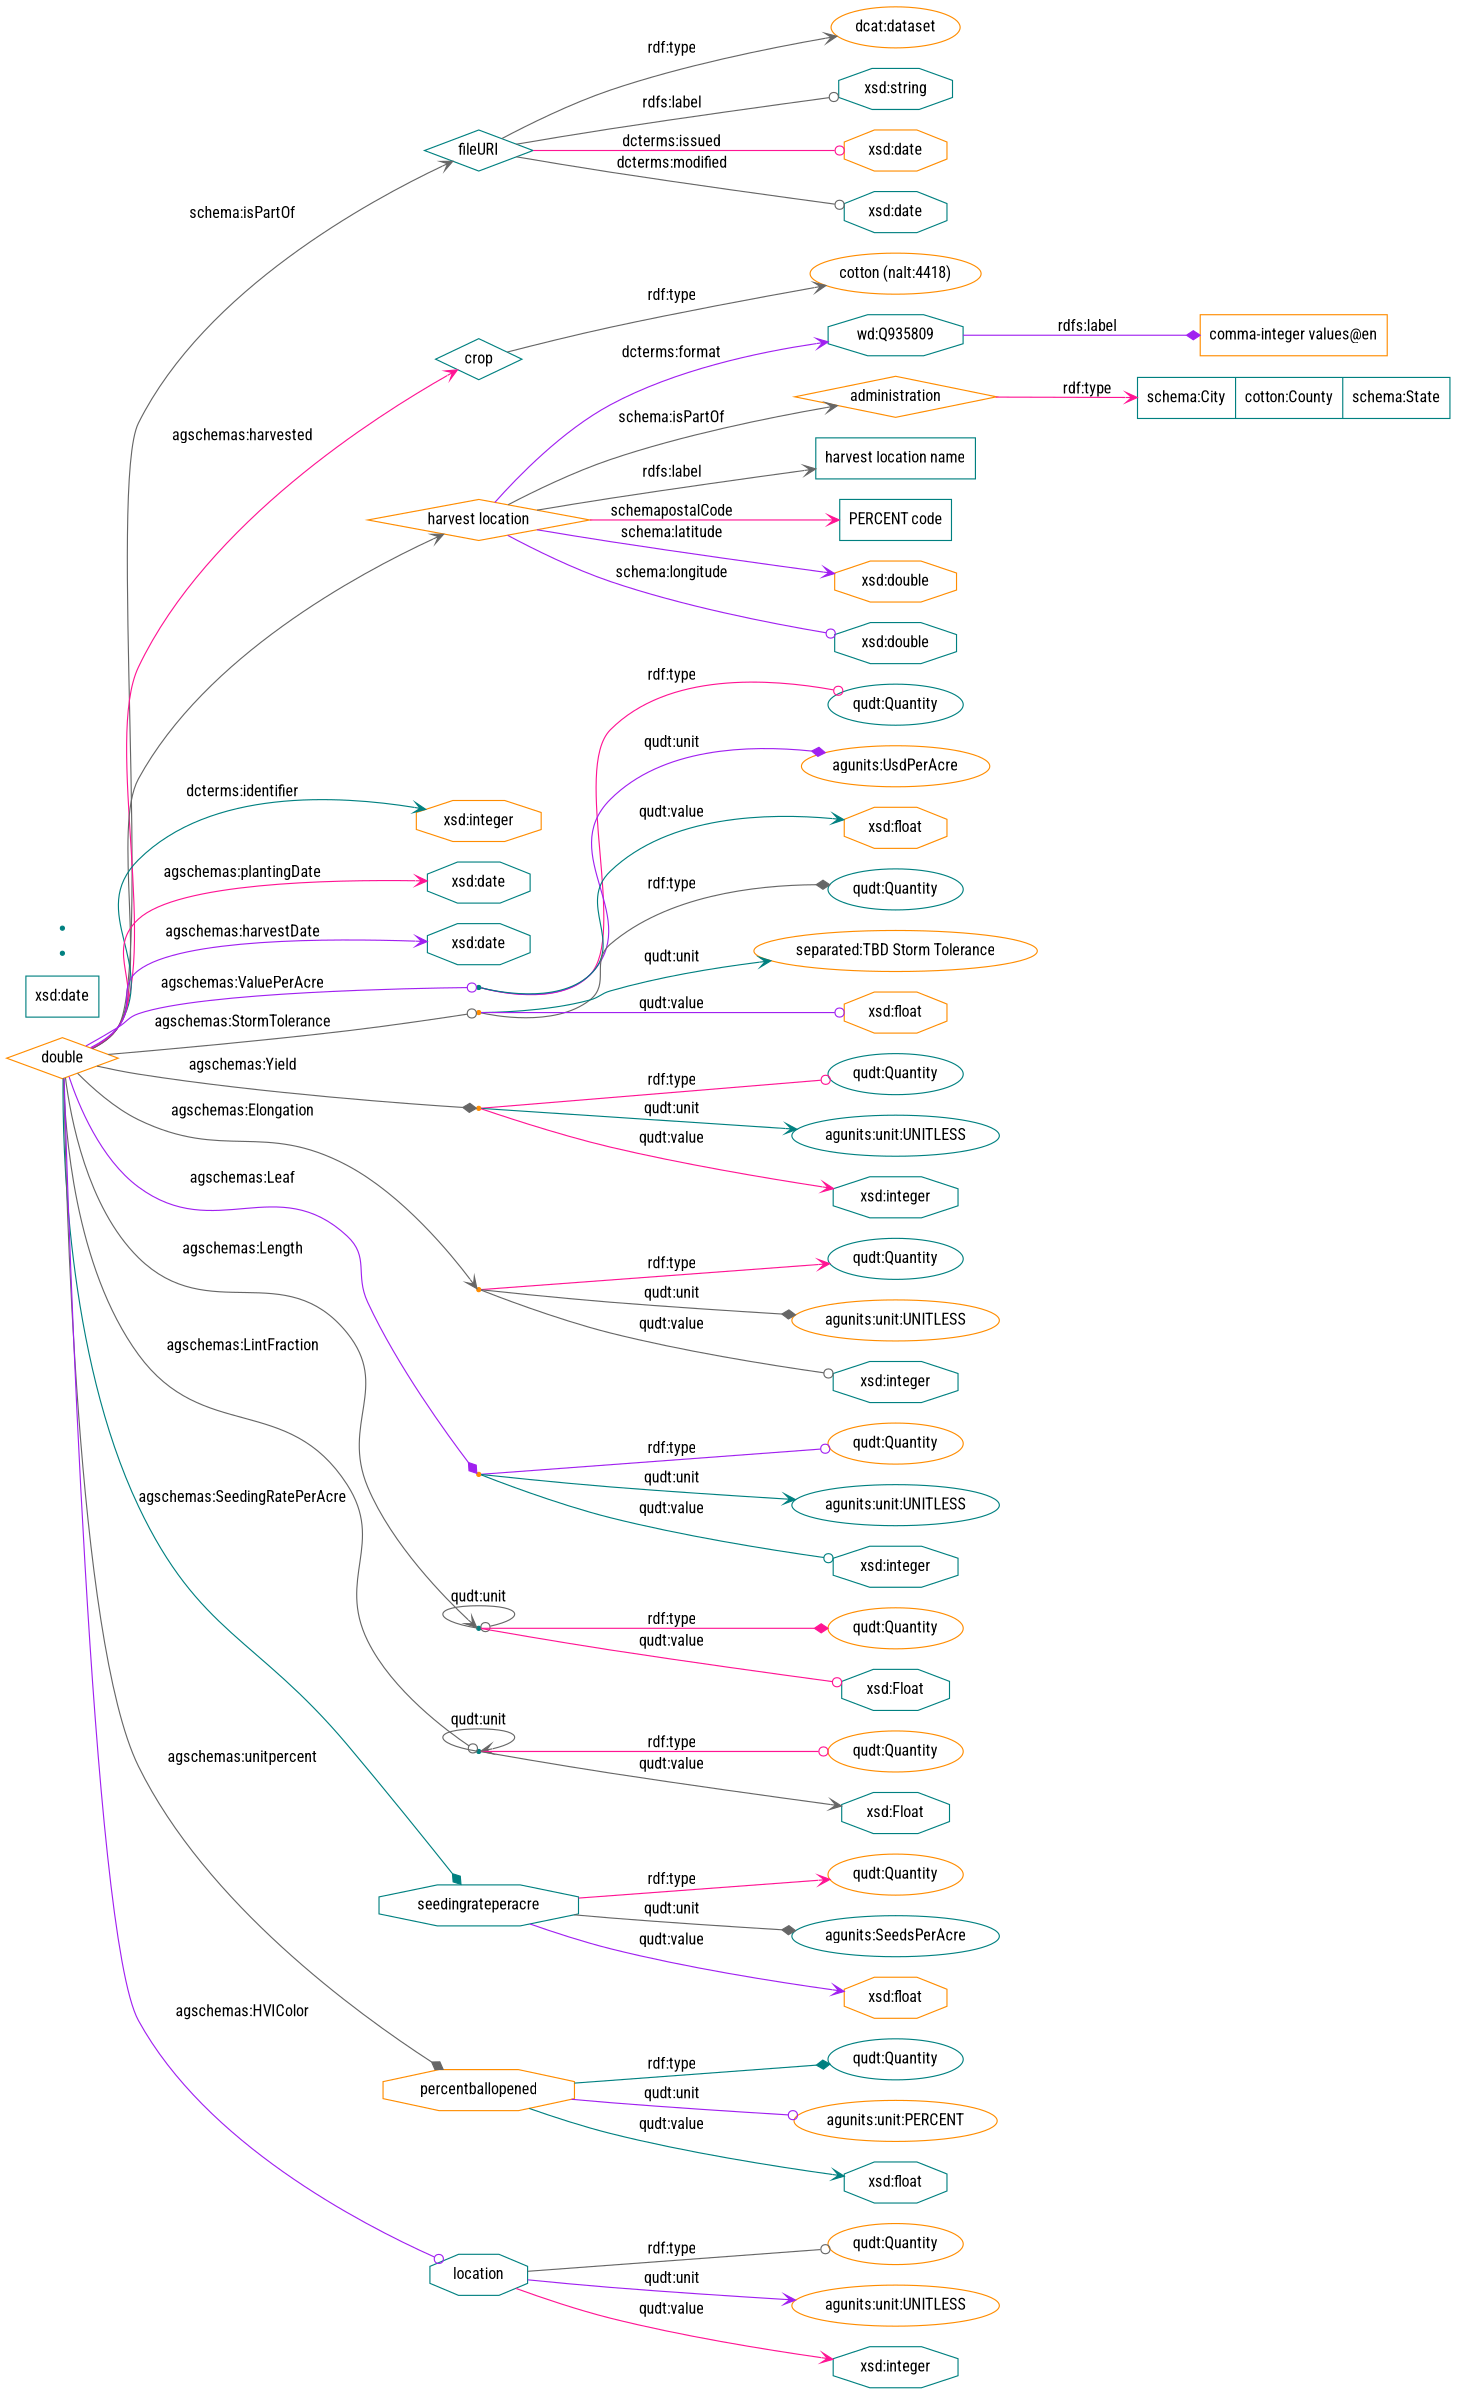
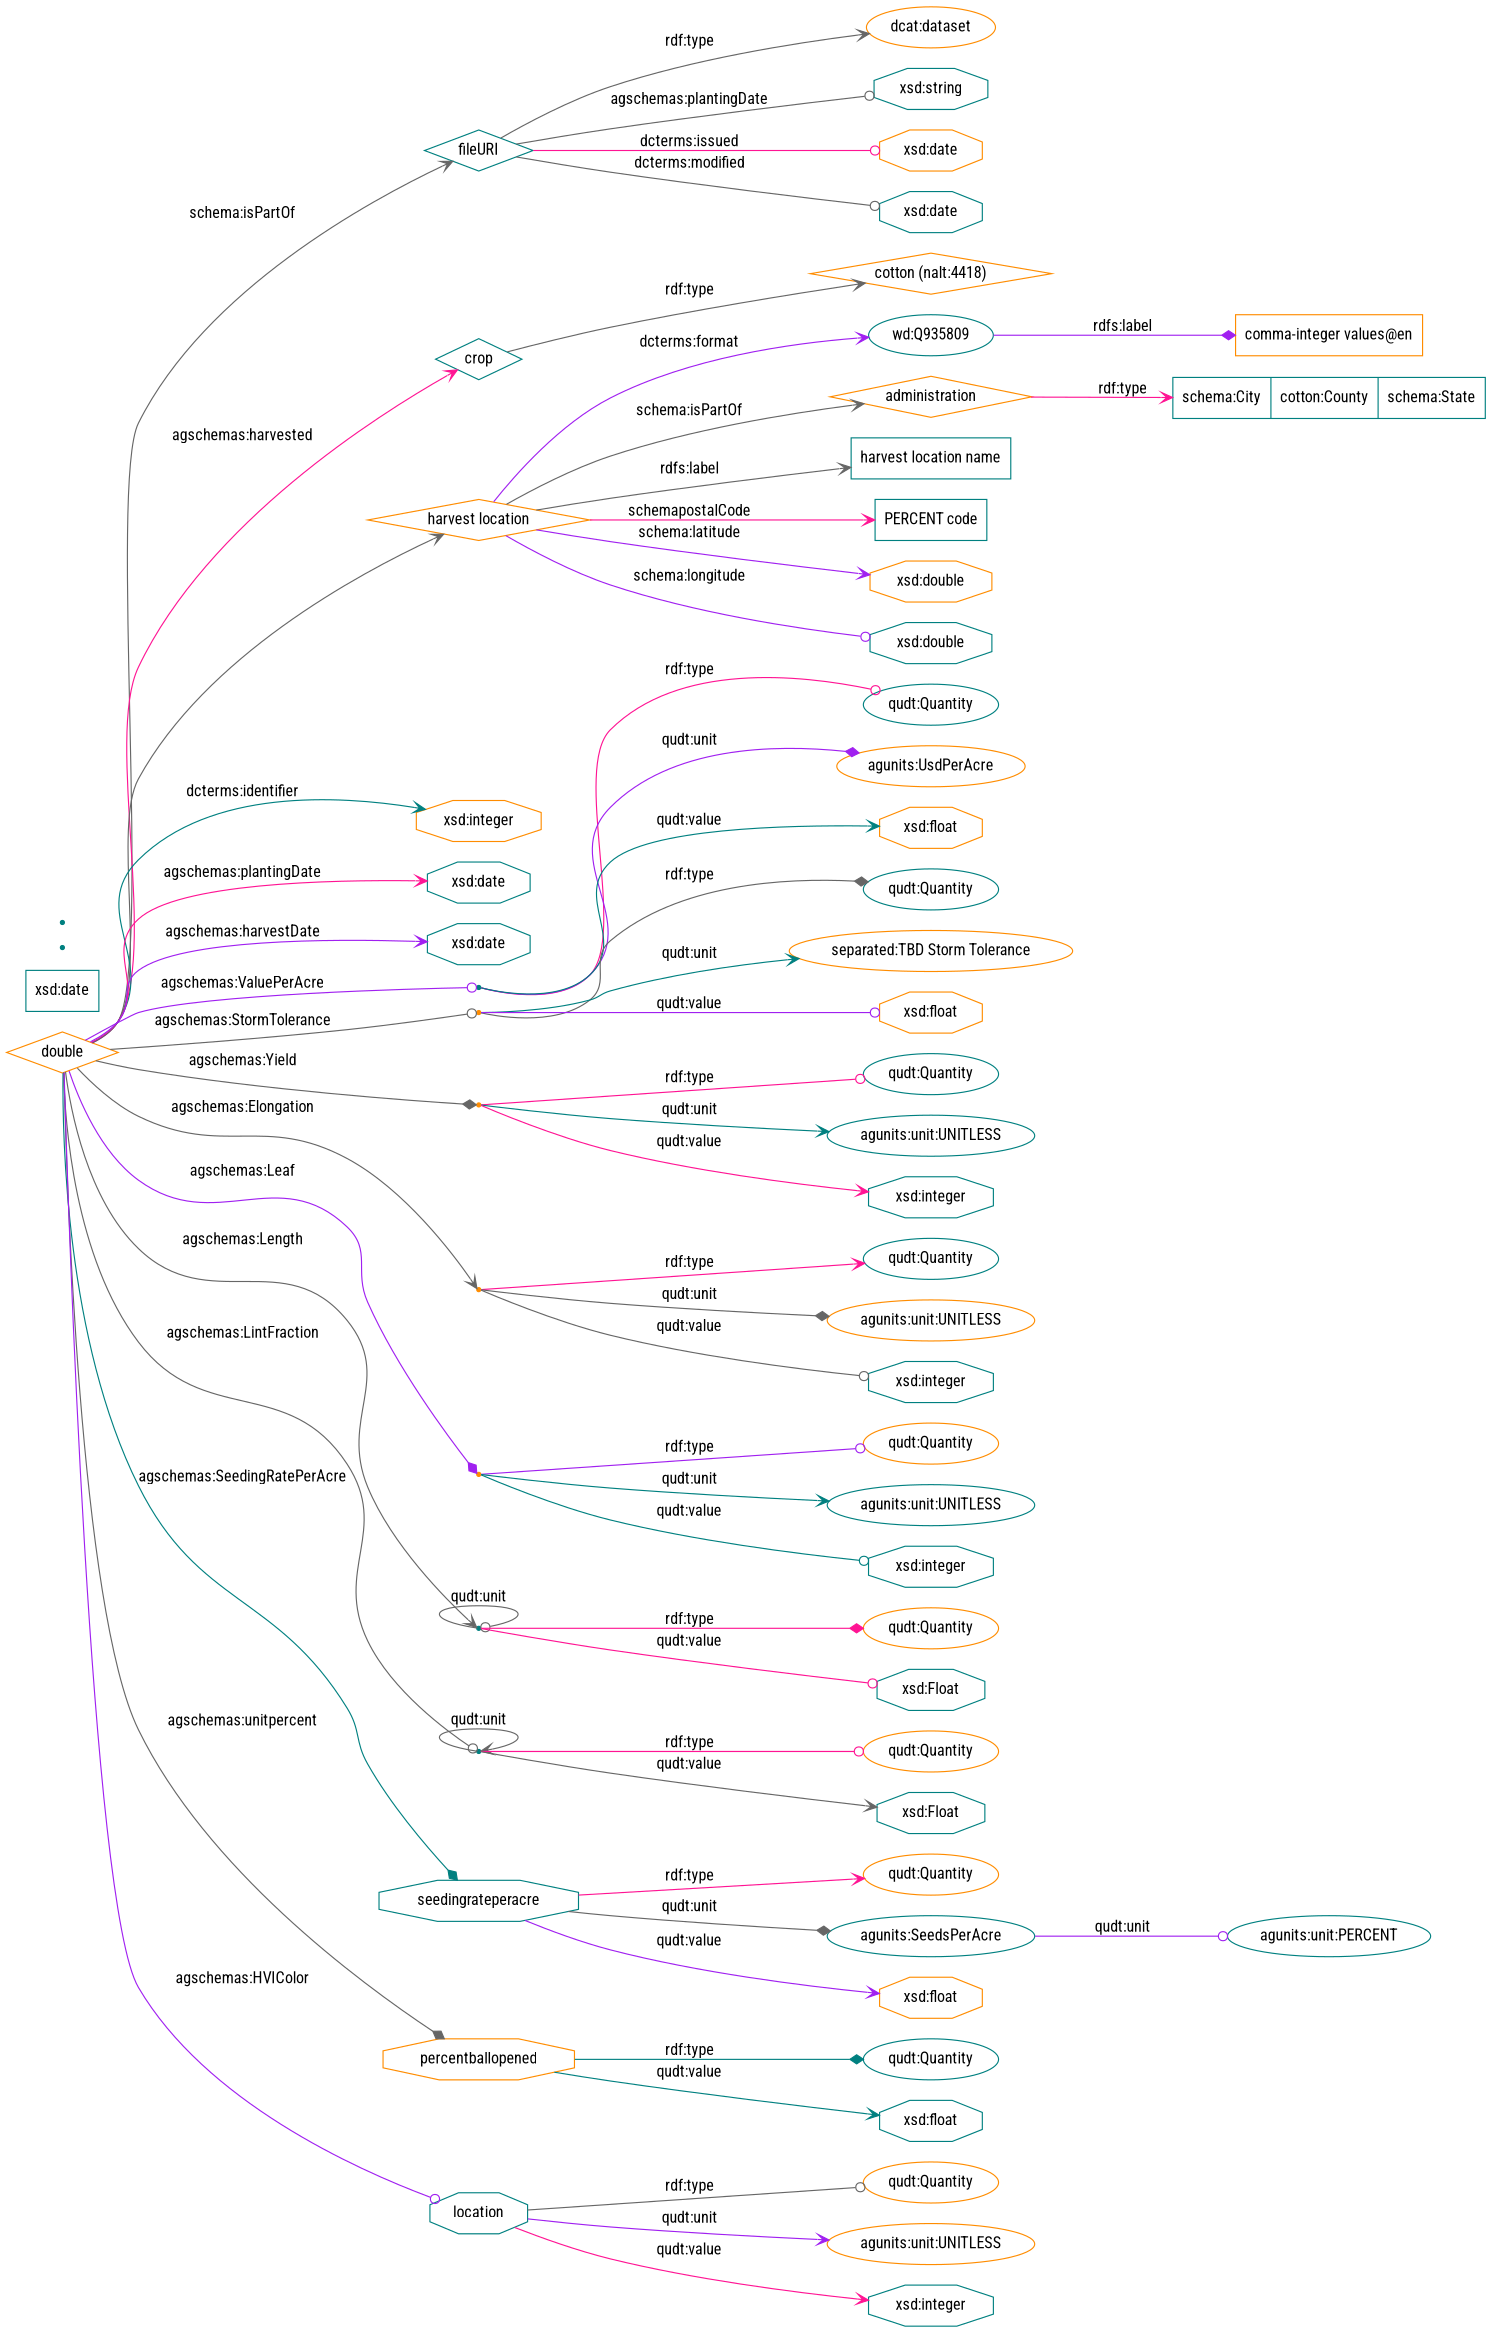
edge "fileURI" -> "xsd:string": label "rdfs:label" -> "agschemas:plantingDate"
node "cotton (nalt:4418)": shape ellipse -> diamond
node "wd:Q935809": shape octagon -> ellipse
edge "percentballopened" -> "agunits:unit:PERCENT": now "agunits:SeedsPerAcre" -> "agunits:unit:PERCENT"
node "agunits:unit:PERCENT": color darkorange -> teal
